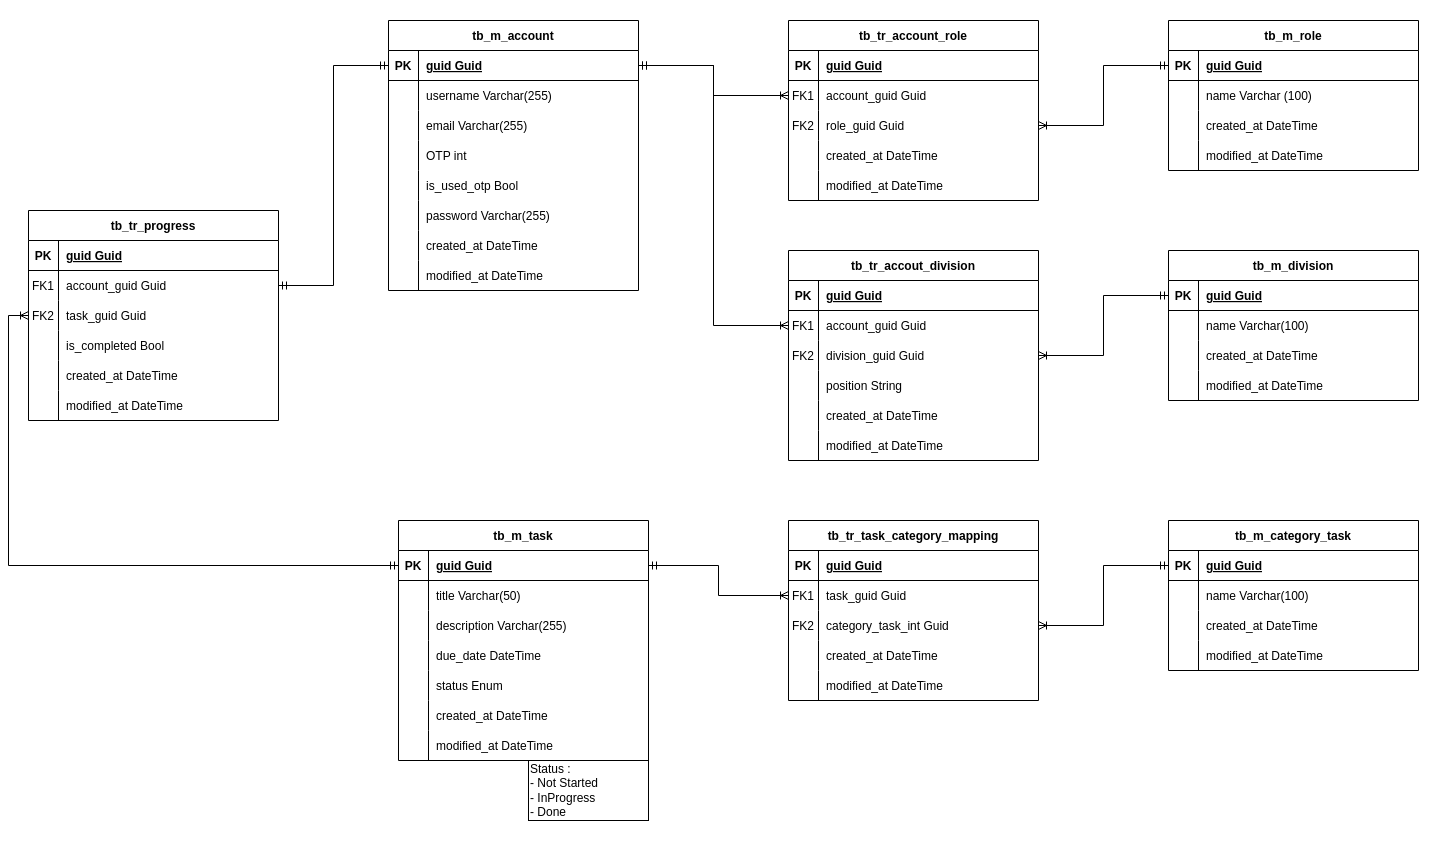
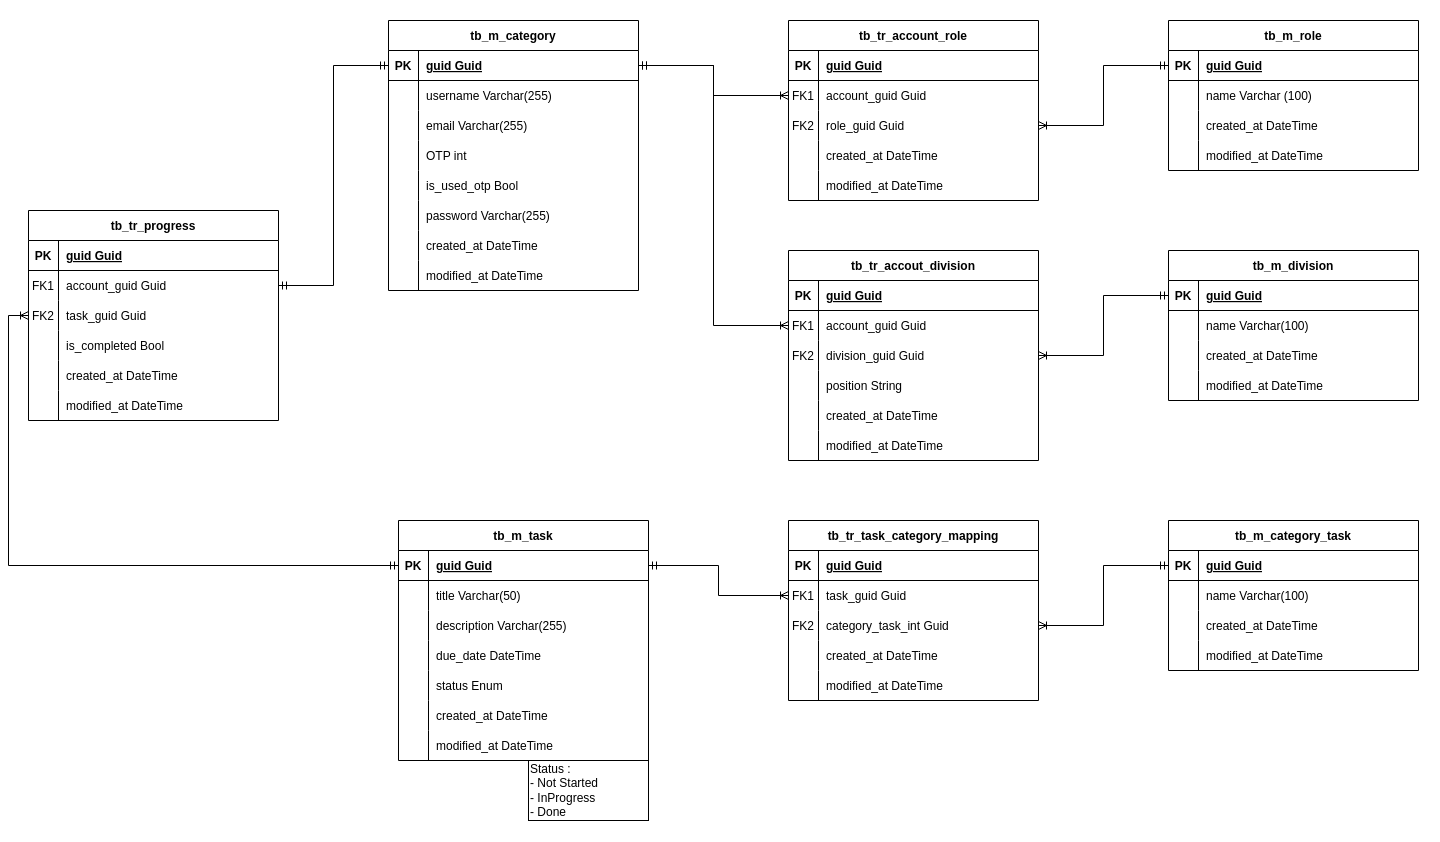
node "tb_m_account": label "tb_m_account" -> "tb_m_category"
